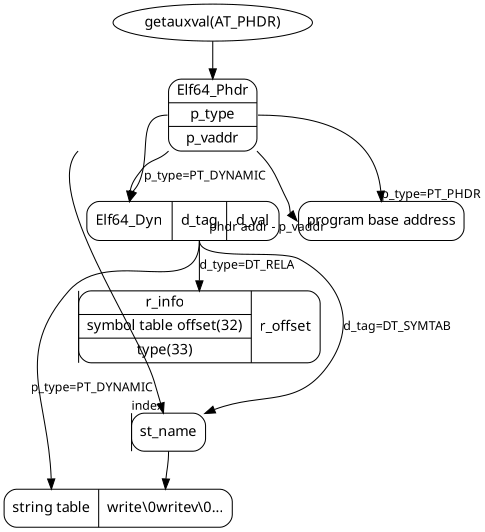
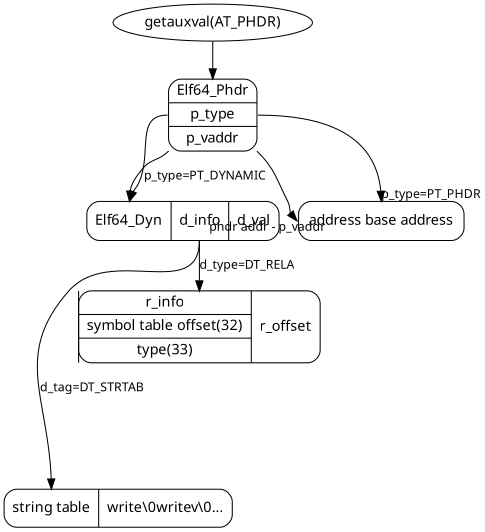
node "Elf64_Dyn": text "d_tag" -> "d_info"
node "program base address": label "program base address" -> "address base address"
edge "Elf64_Dyn" -> "string table": label "p_type=PT_DYNAMIC" -> "d_tag=DT_STRTAB"
node "st_name": removed
